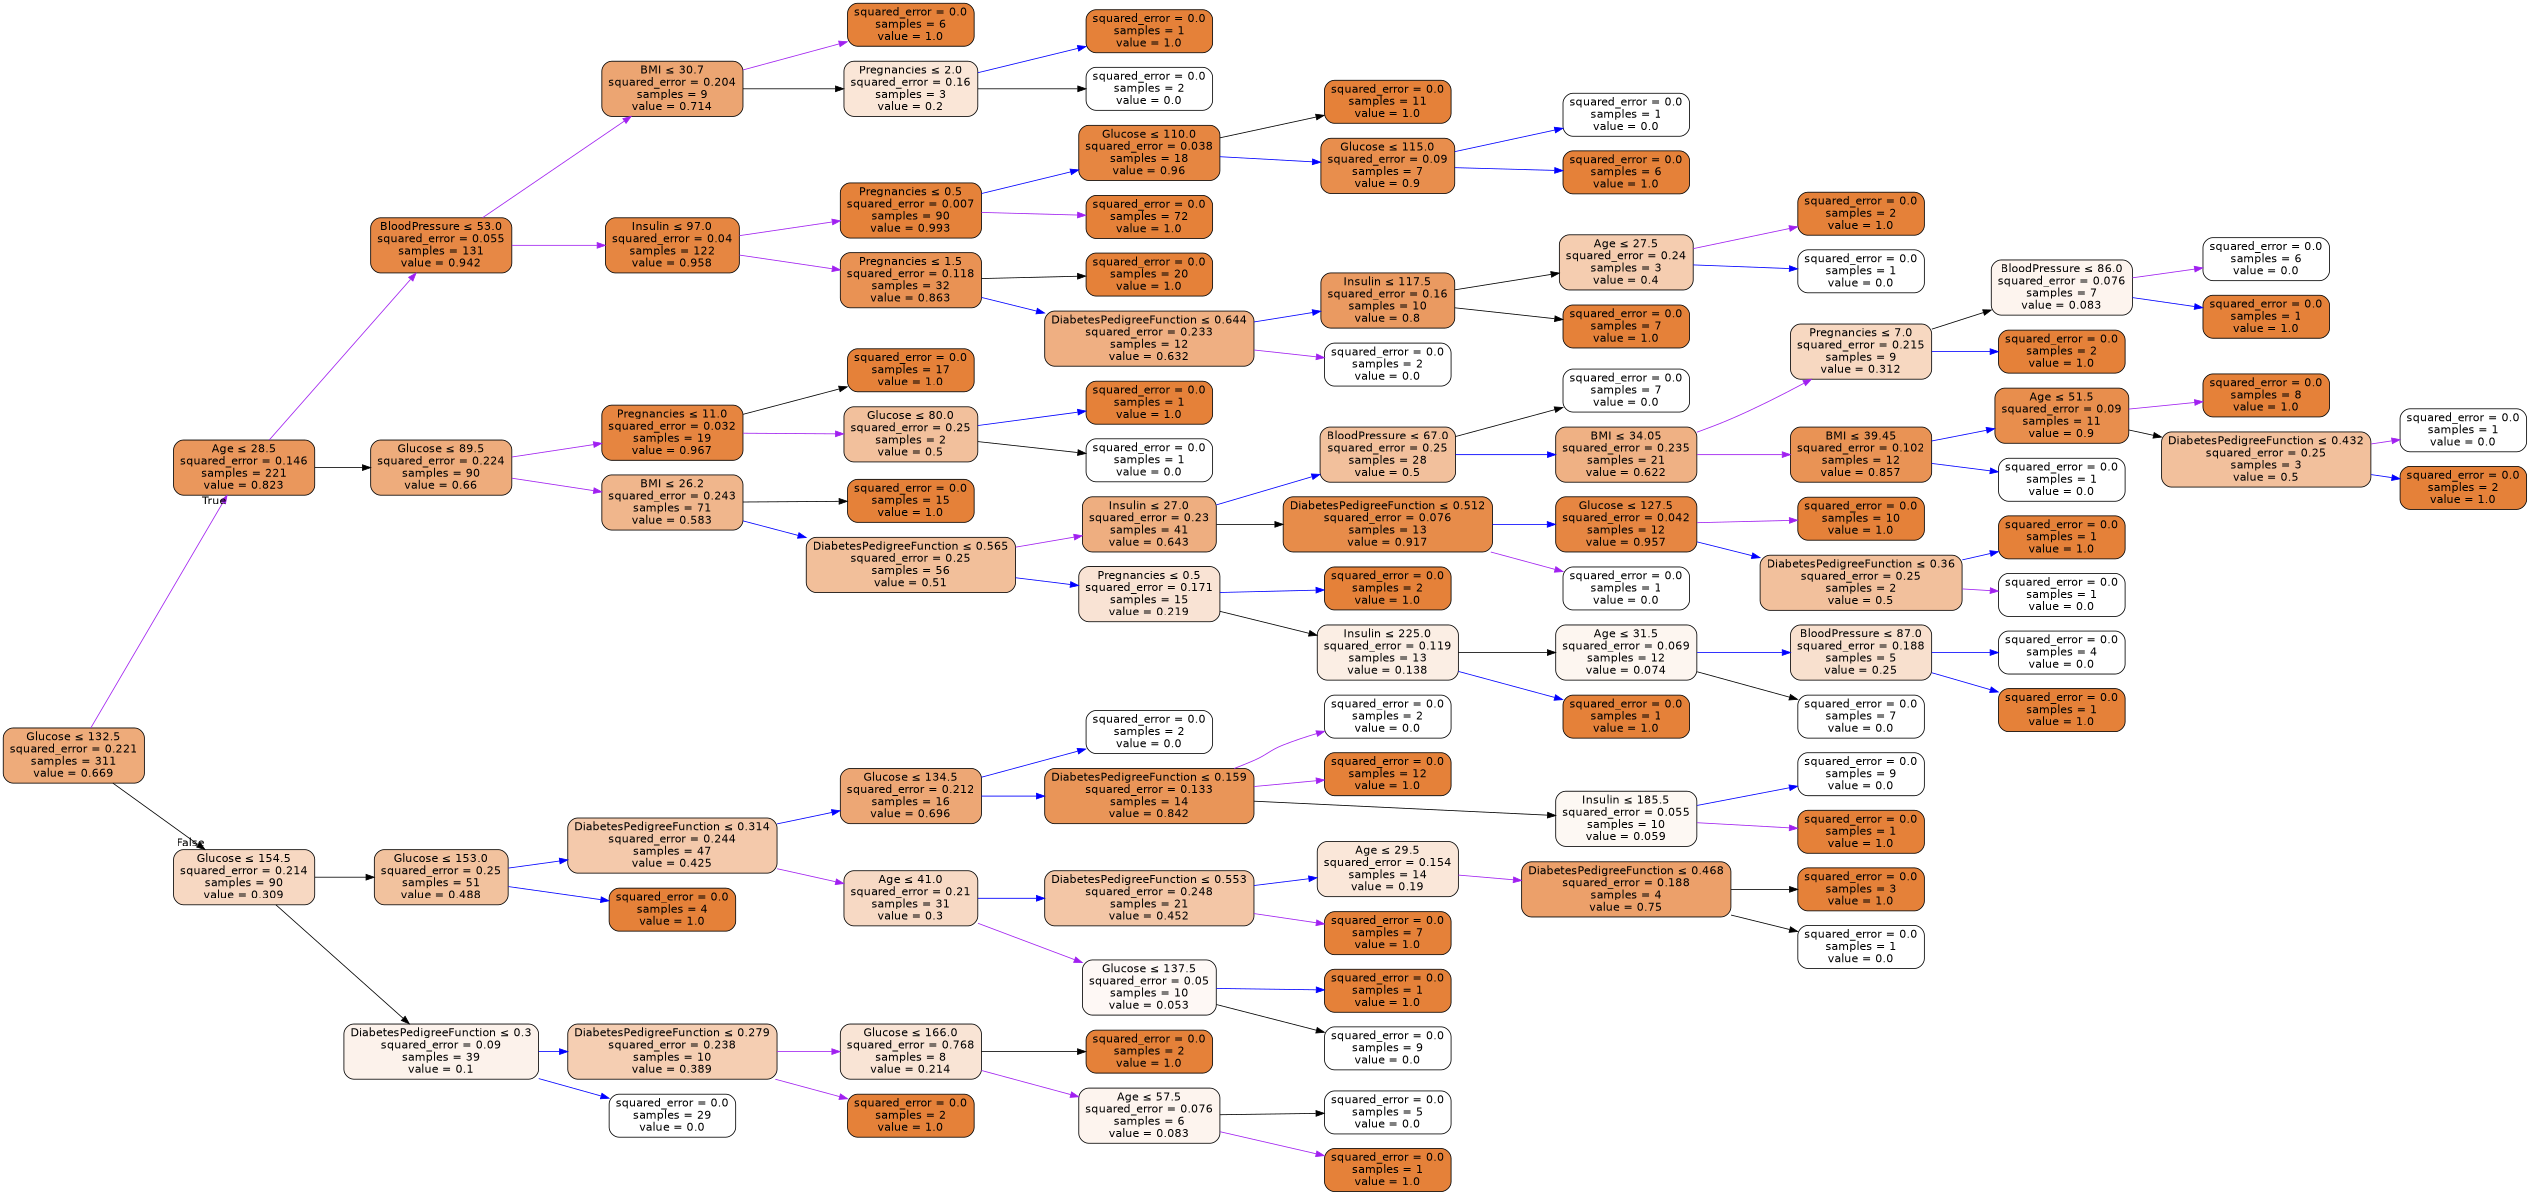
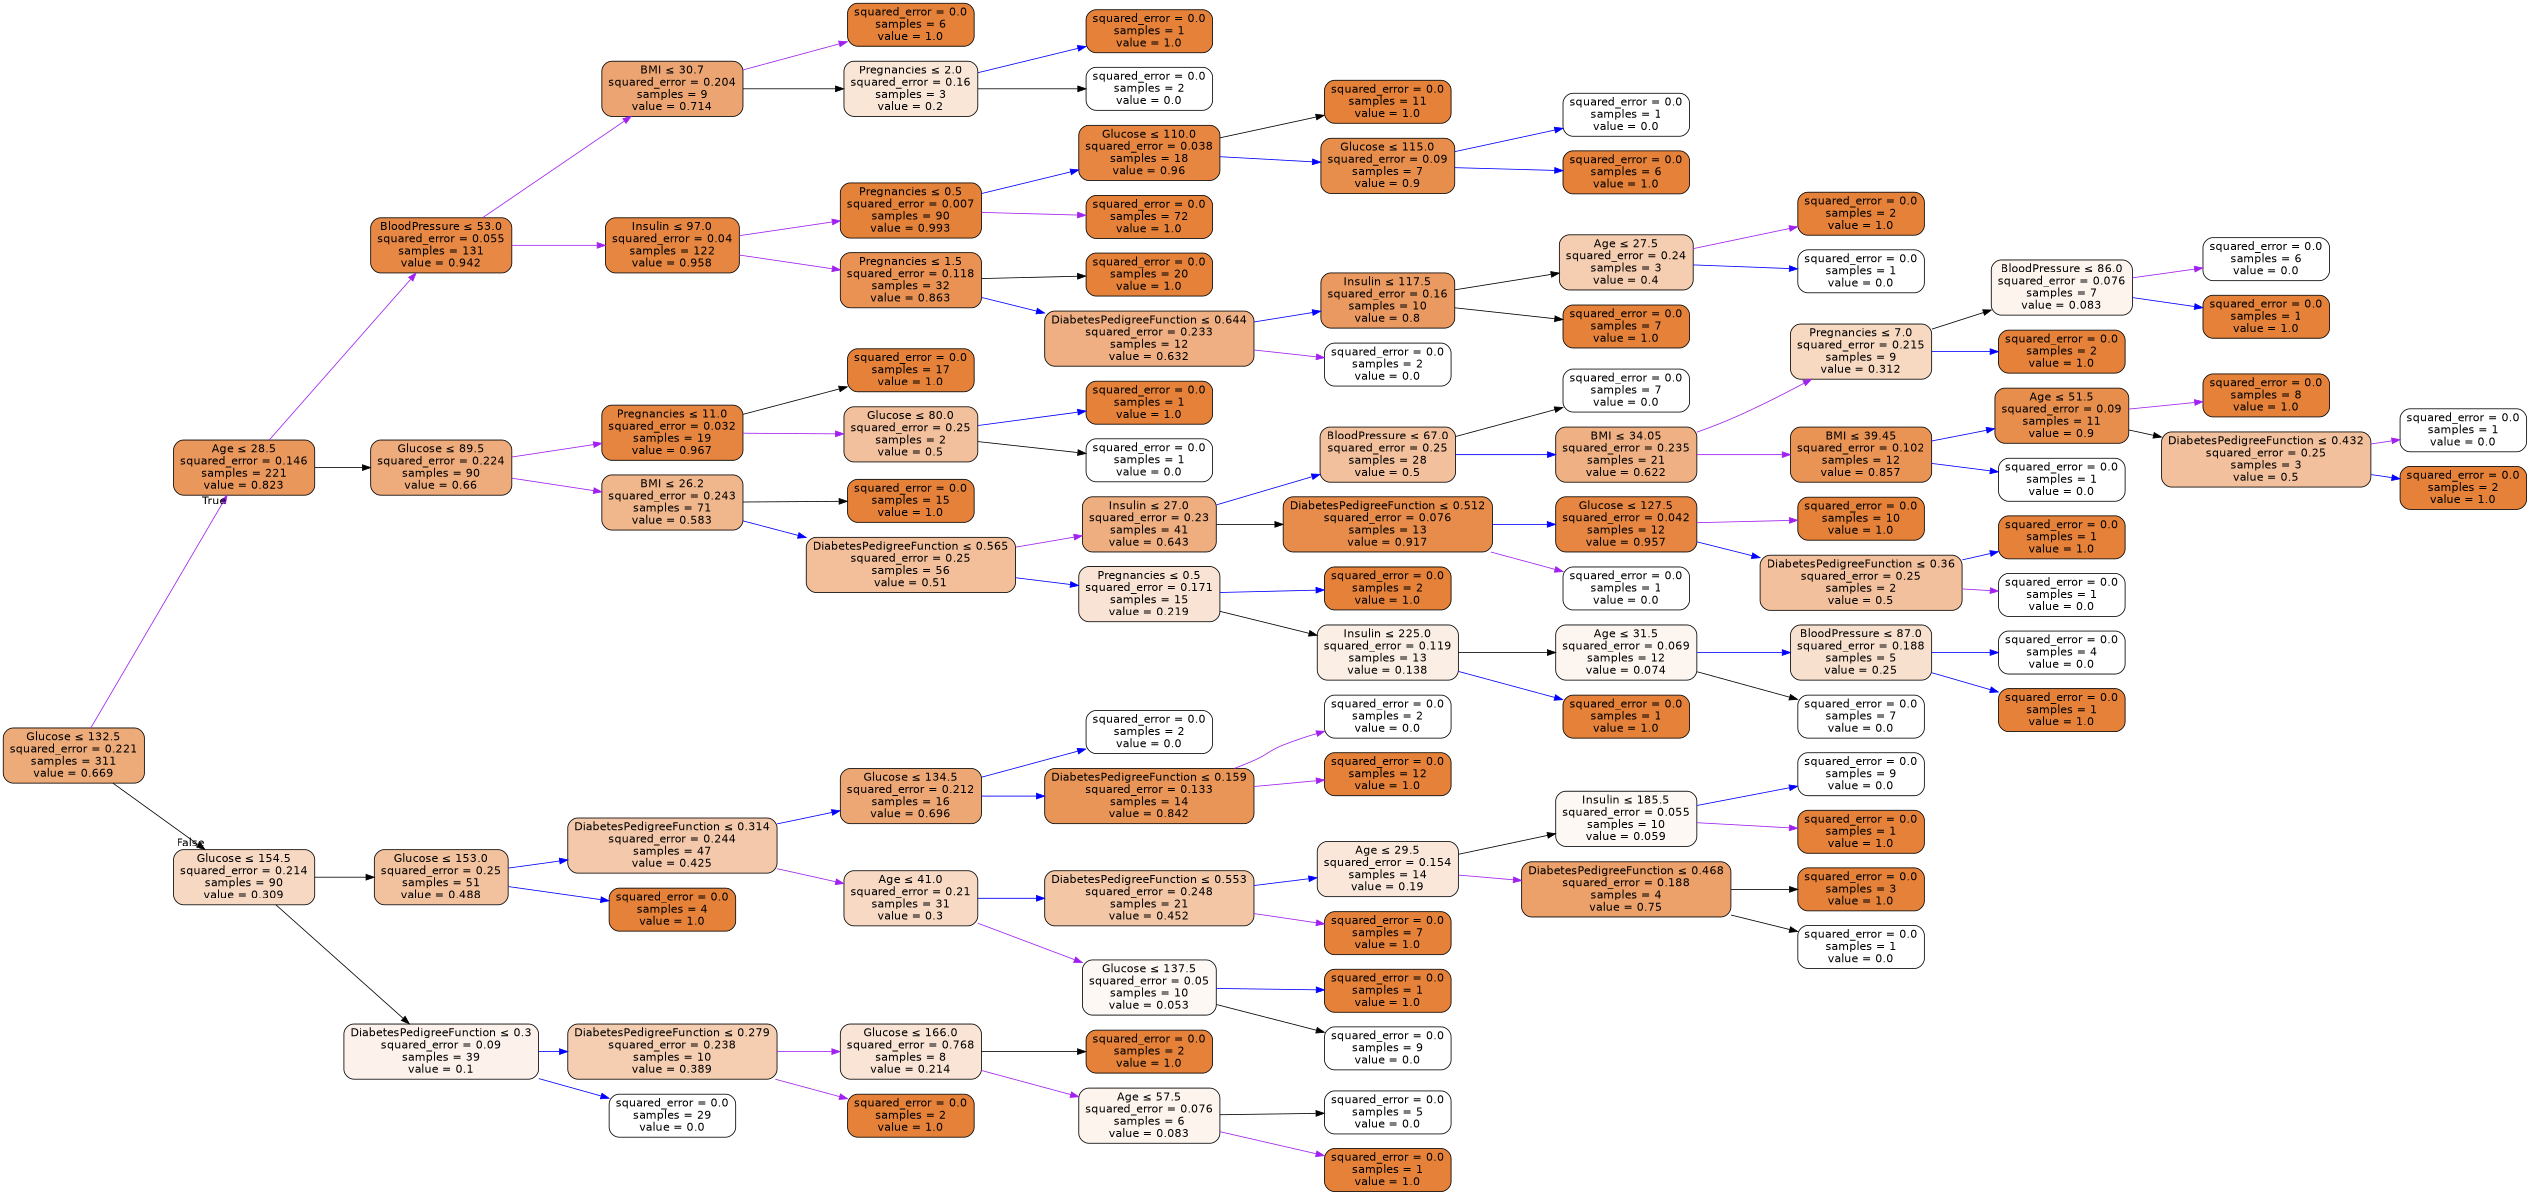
edge "DiabetesPedigreeFunction ≤ 0.159" -> "Insulin ≤ 185.5": now "Age ≤ 29.5" -> "Insulin ≤ 185.5"
